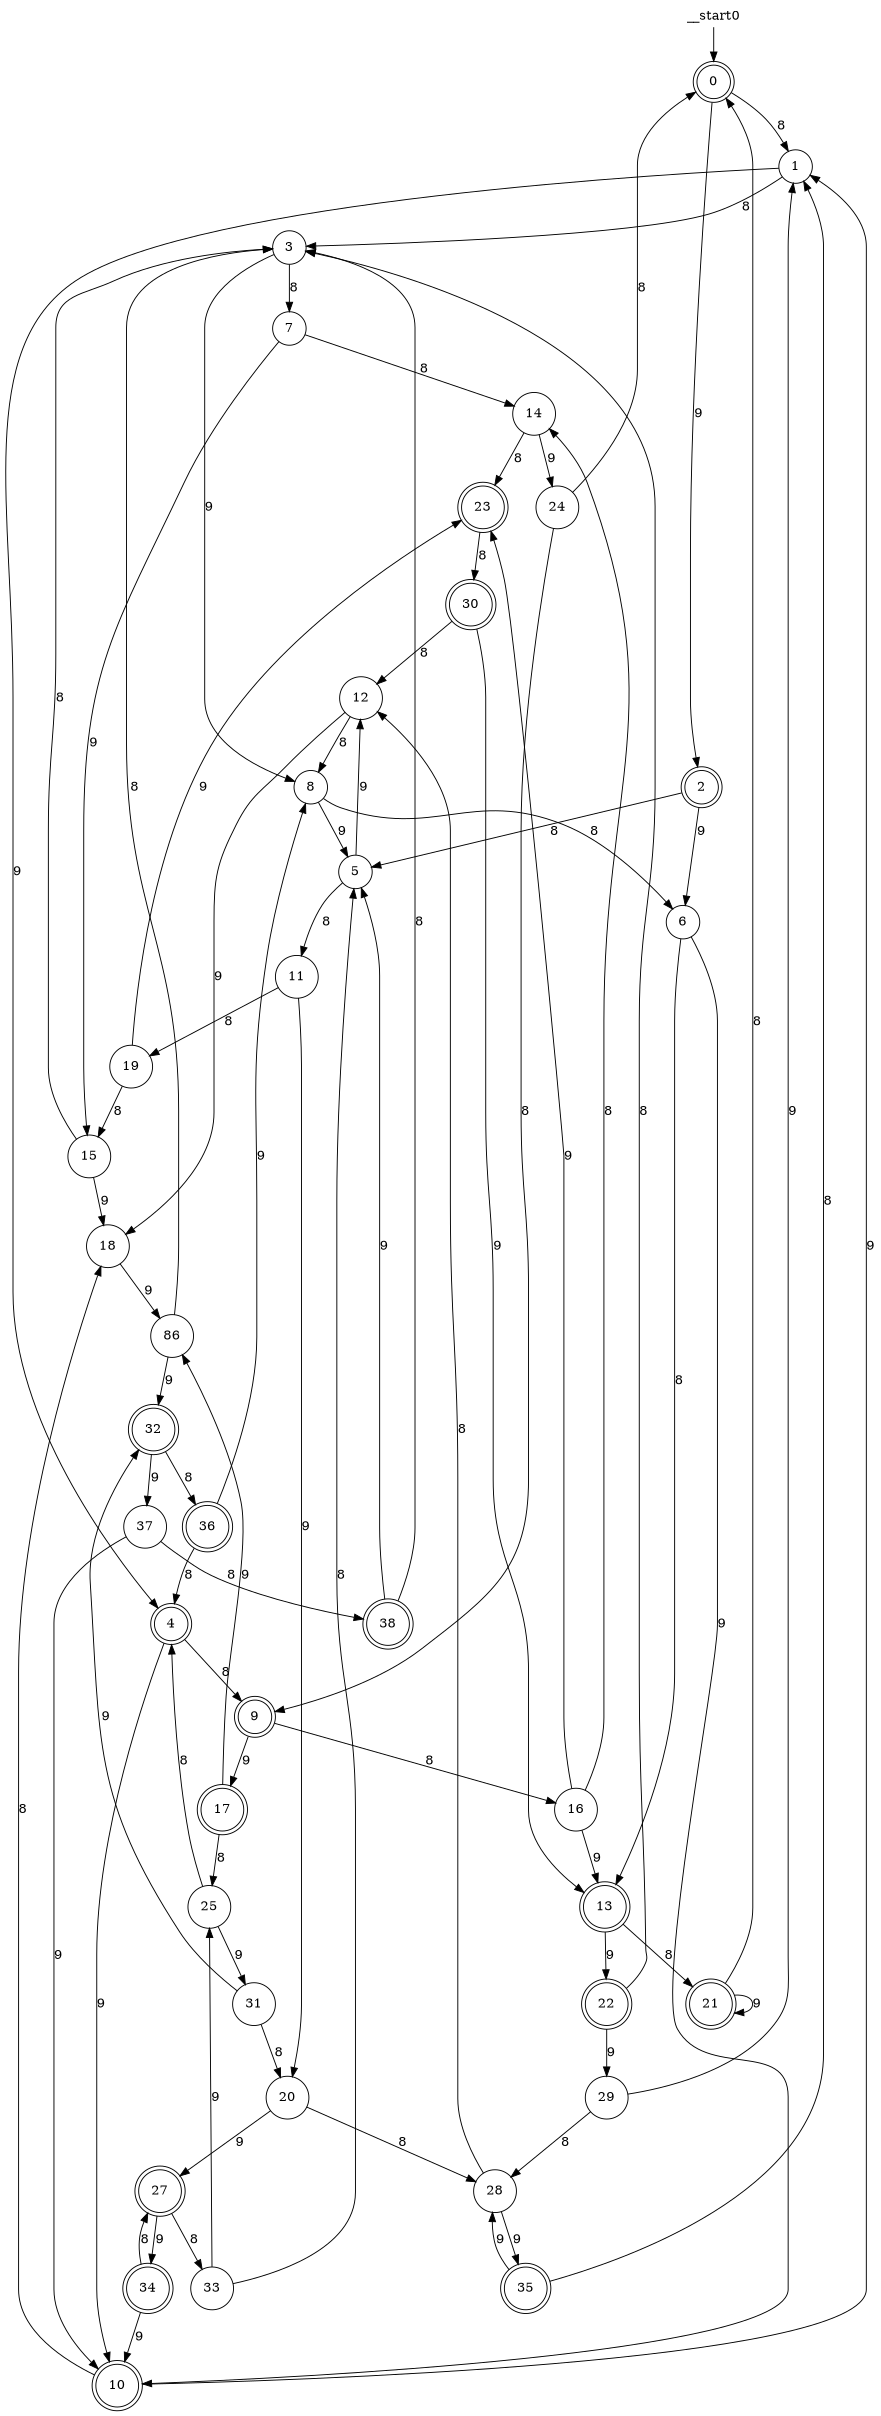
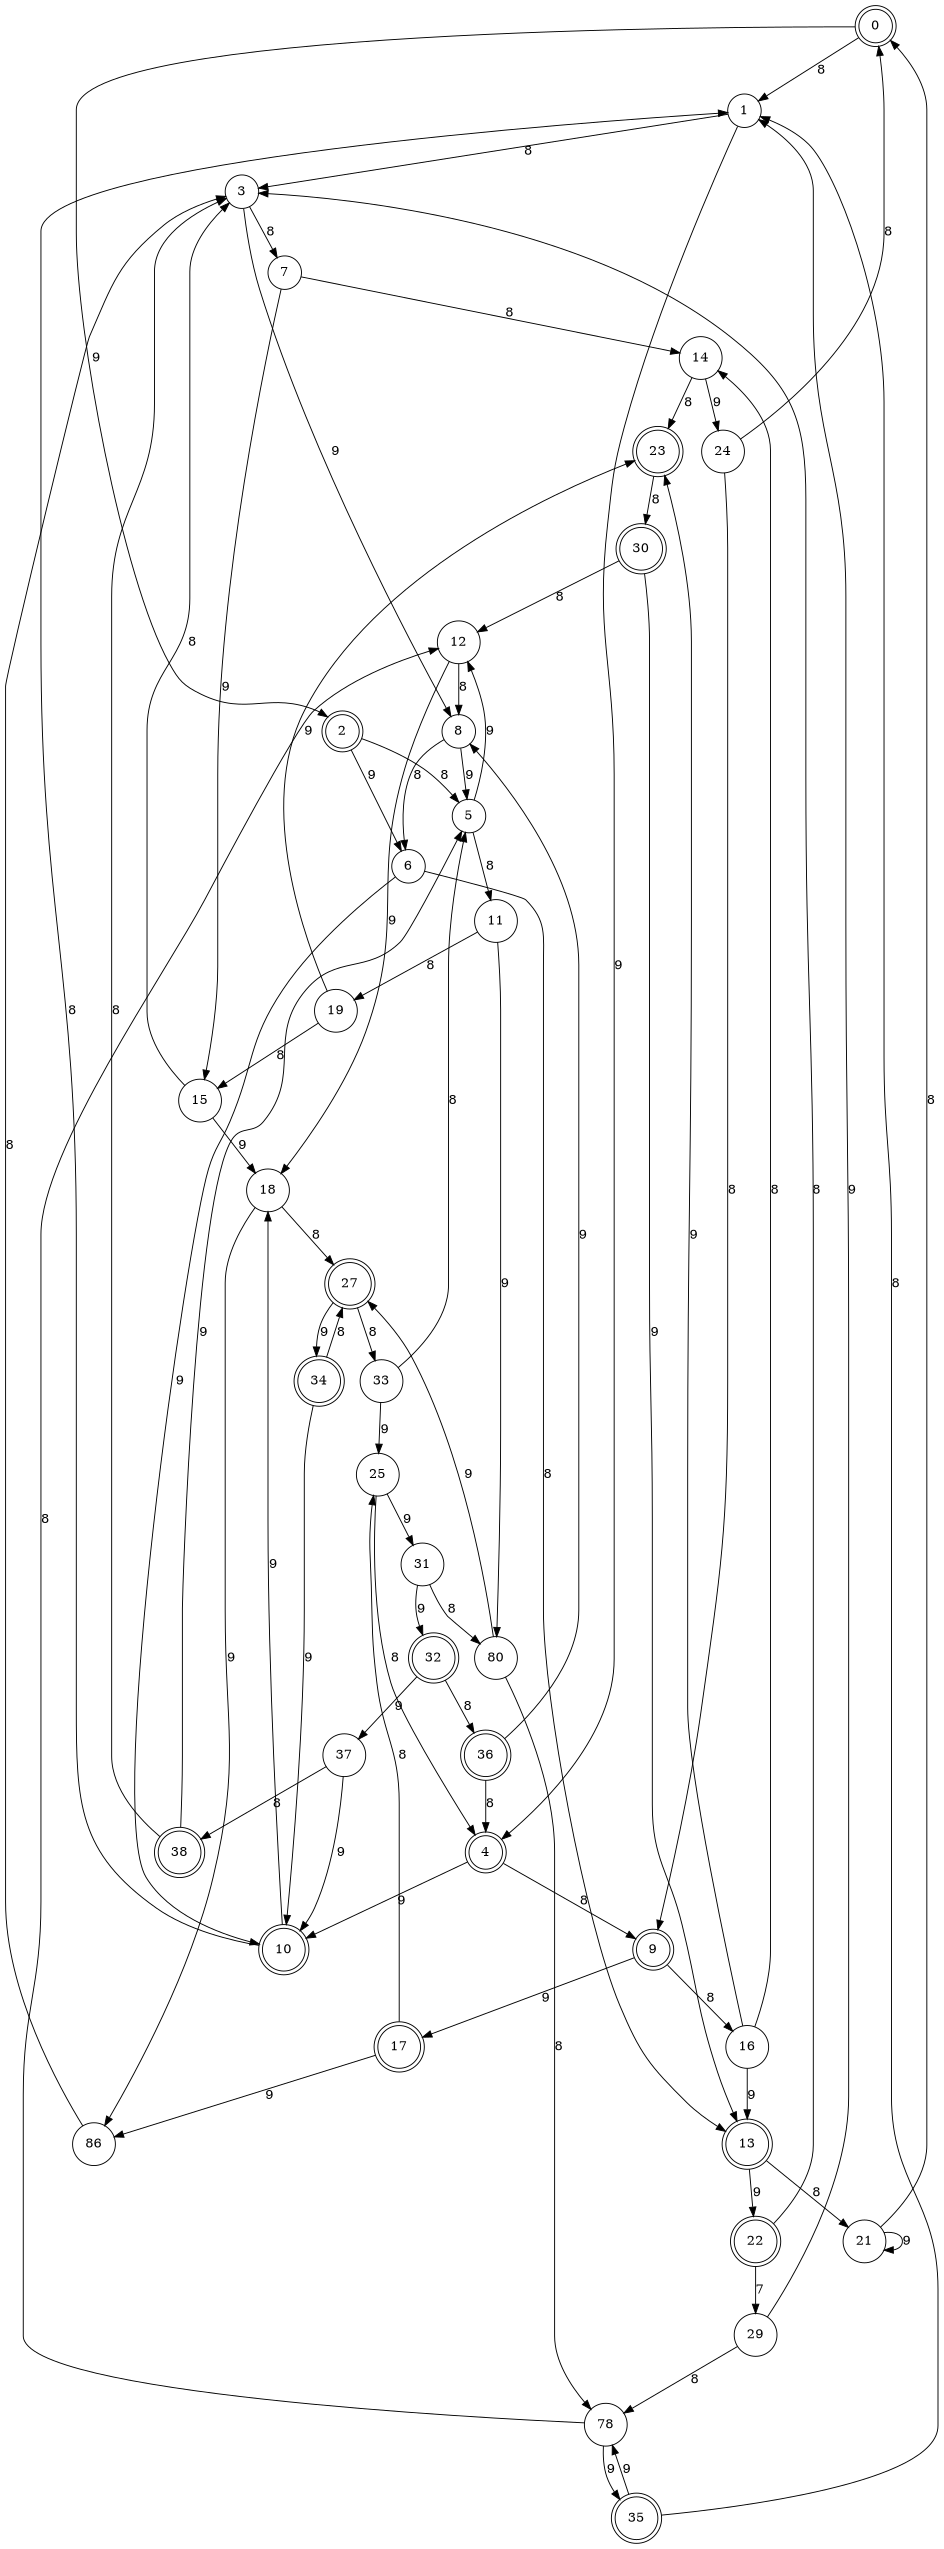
node "__start0": removed
edge "18" -> "27": added, label "8"
edge "10" -> "1": label "9" -> "8"
edge "86" -> "32": removed, label "9"
edge "10" -> "18": label "8" -> "9"
node "21": shape doublecircle -> circle
edge "22" -> "29": label "9" -> "7"
node "20": label "20" -> "80"
node "28": label "28" -> "78"
